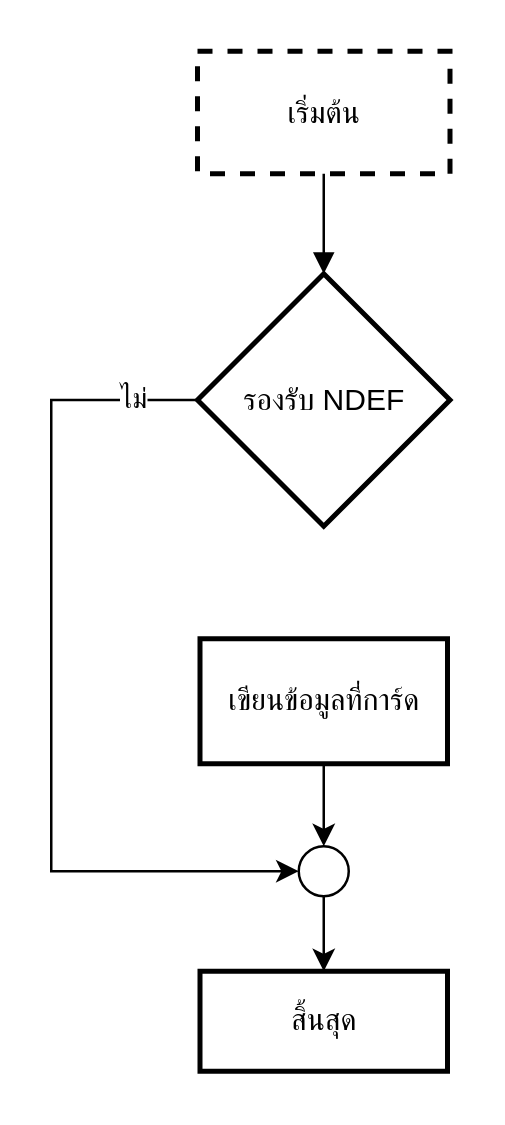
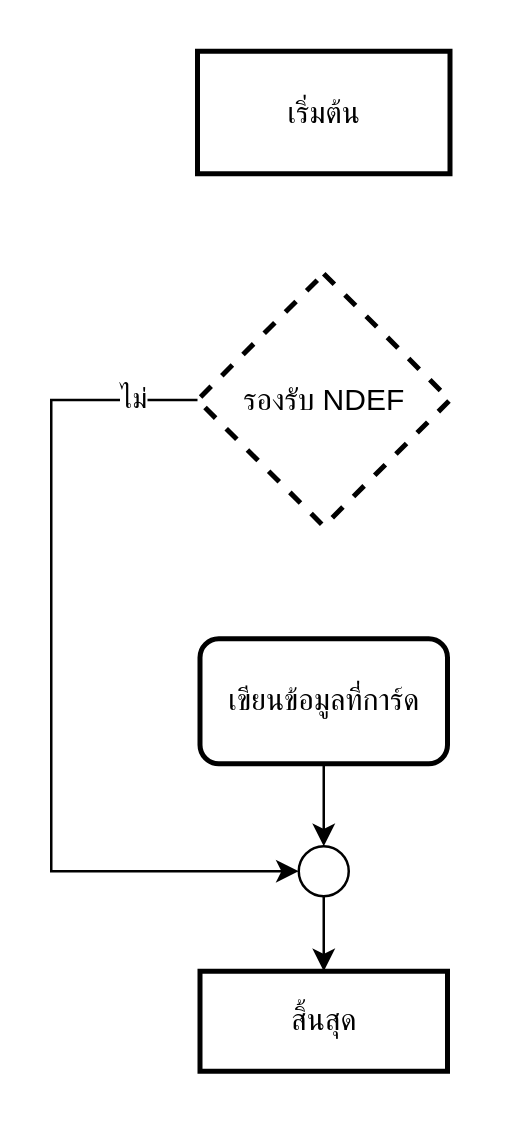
node "เริ่มต้น": style dashed -> solid
edge "เริ่มต้น" -> "รองรับ NDEF": removed
node "รองรับ NDEF": style solid -> dashed
node "เขียนข้อมูลที่การ์ด": shape rectangle -> rounded rectangle
